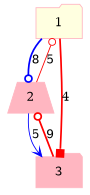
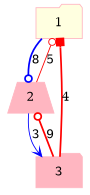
edge "1" -> "3": reversed
edge "2" -> "3": label "5" -> "3"
